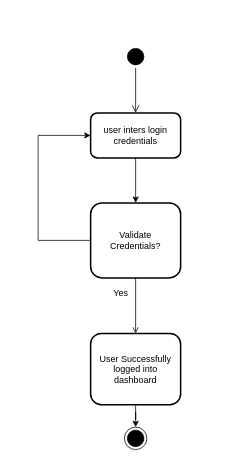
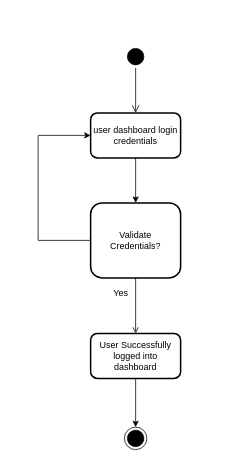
node "user inters login credentials": label "user inters login credentials" -> "user dashboard login credentials"
node "User Successfully logged into dashboard": size 90x71 -> 90x45
